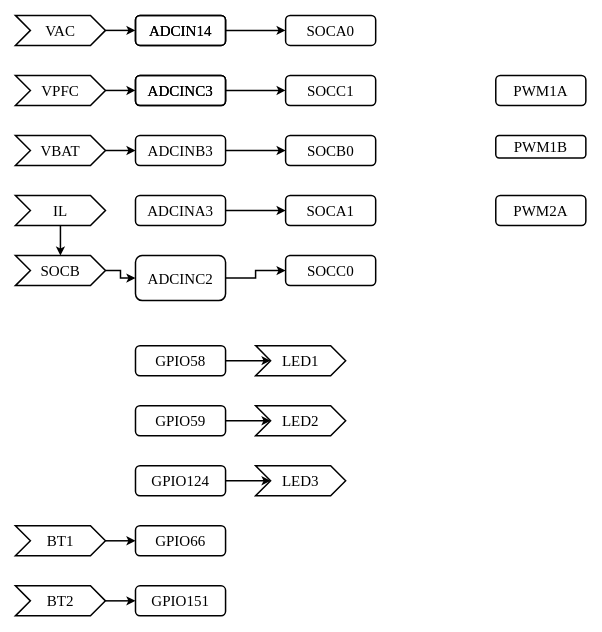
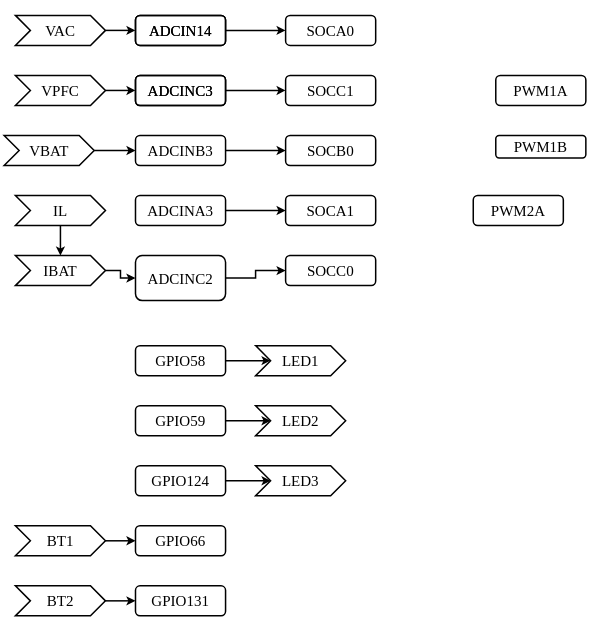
node "VBAT": moved (60, 150) -> (49, 150)
node "PWM2A": moved (540, 210) -> (518, 210)
node "SOCB": label "SOCB" -> "IBAT"
node "GPIO151": label "GPIO151" -> "GPIO131"
